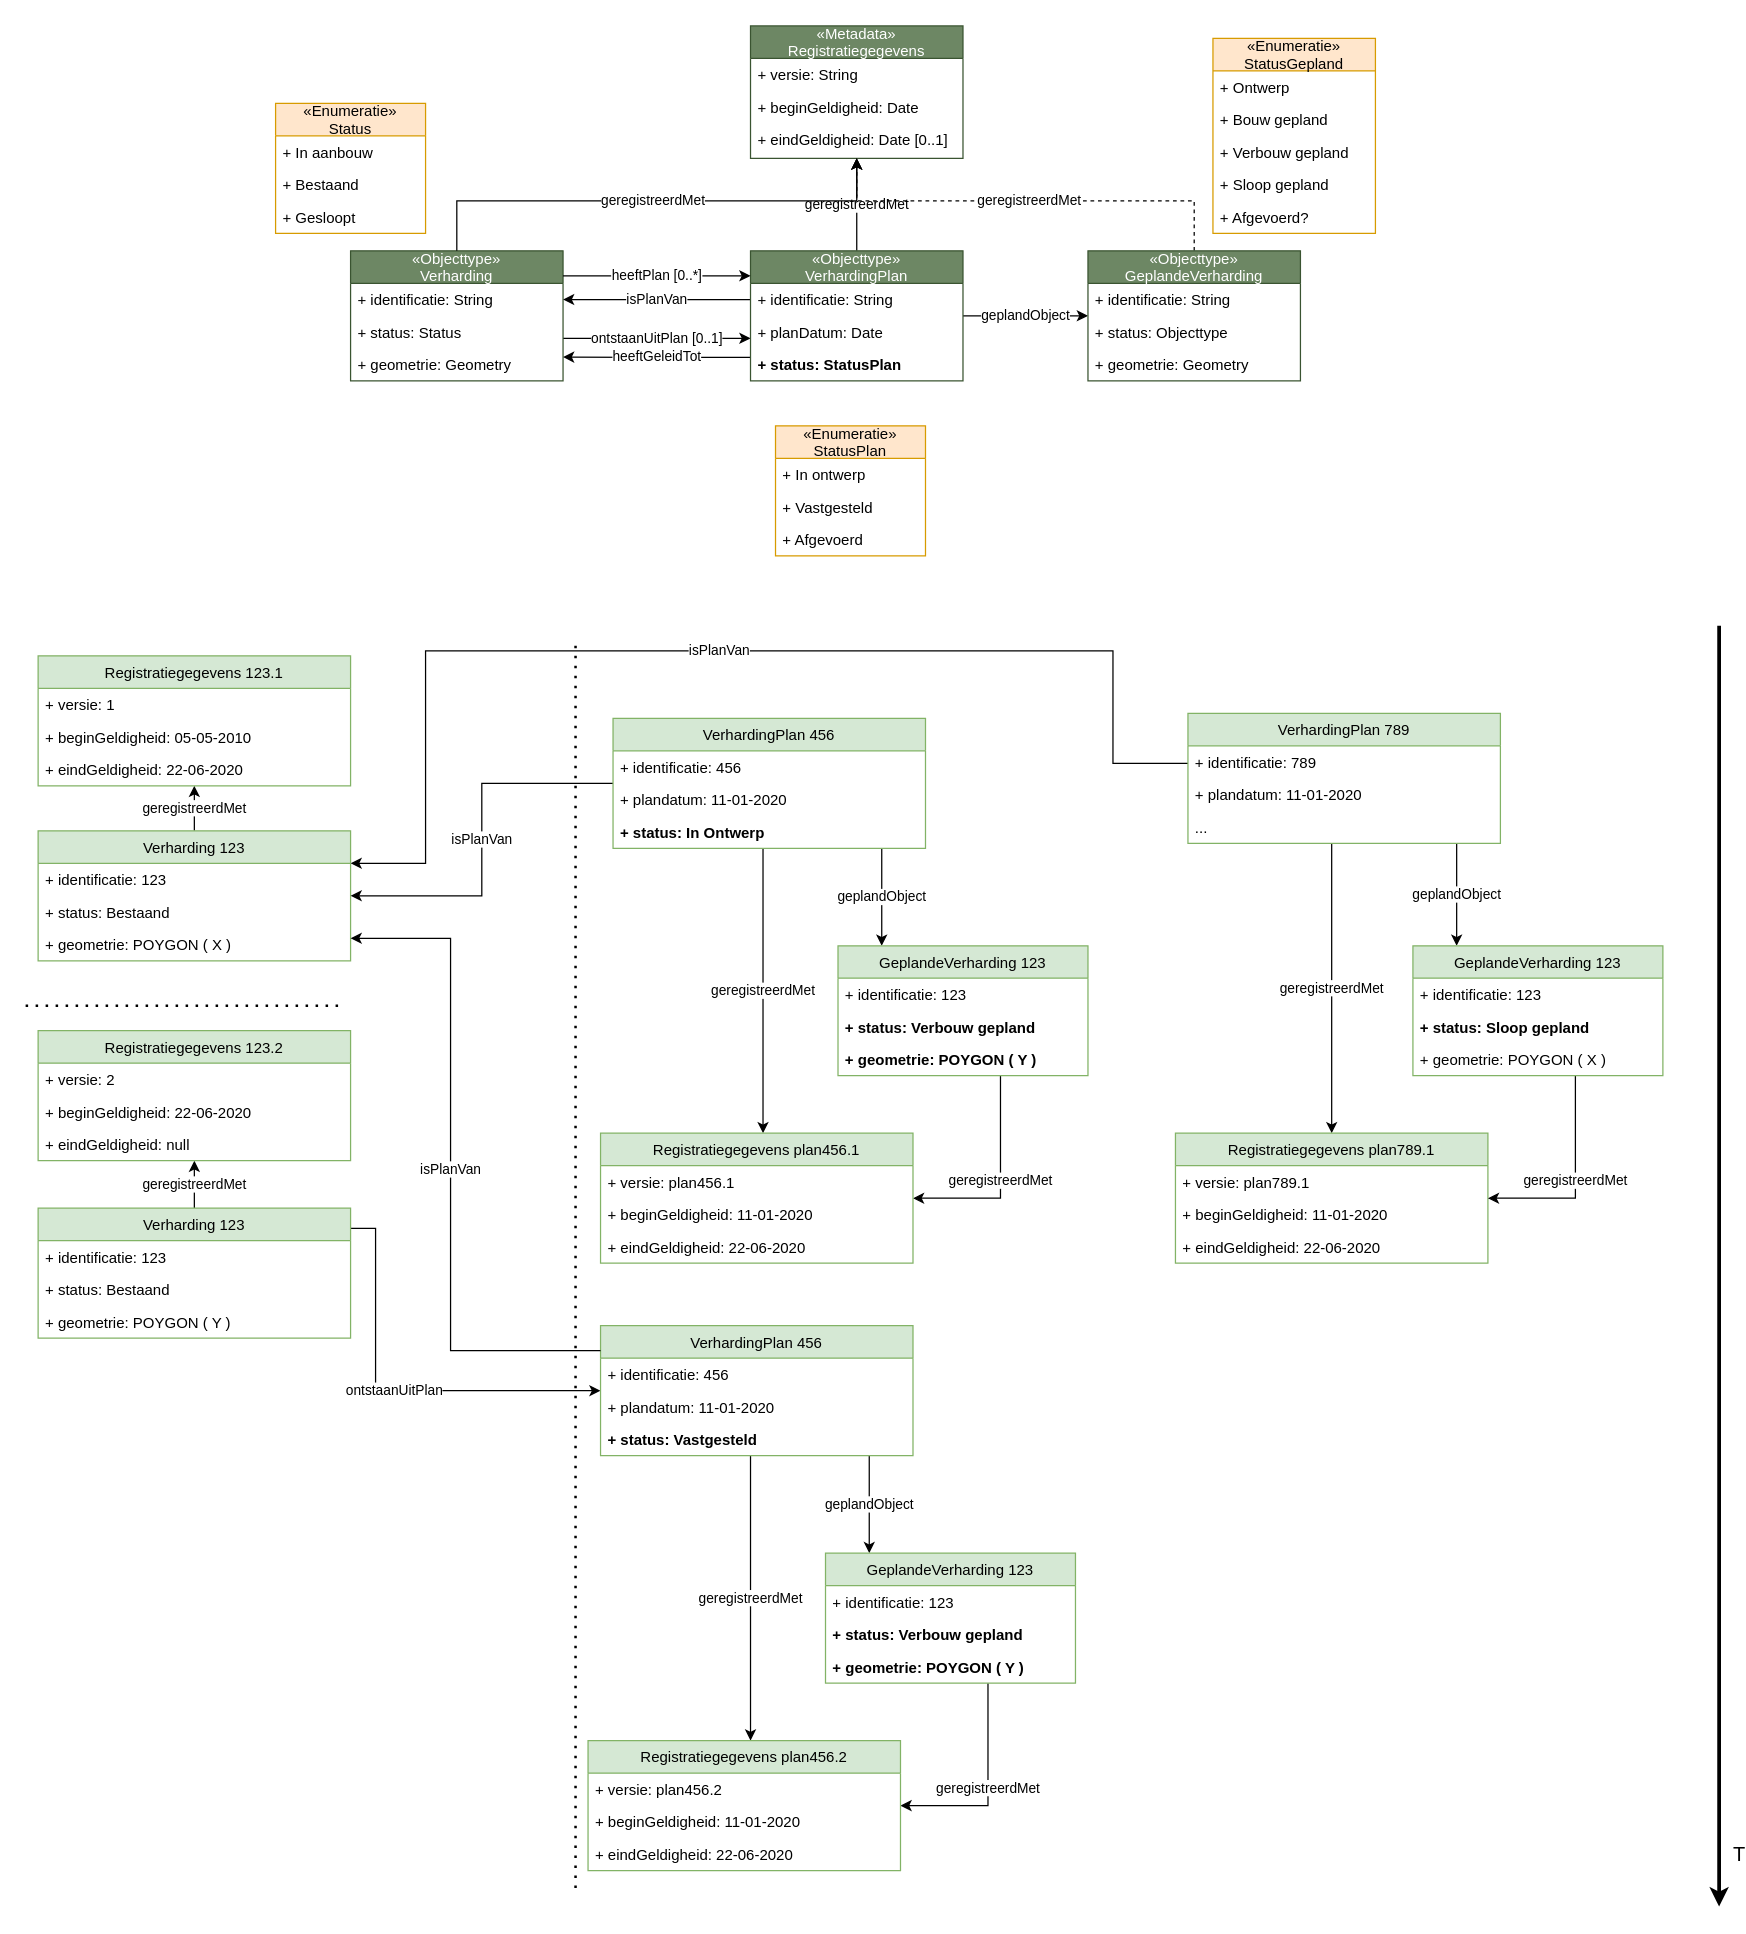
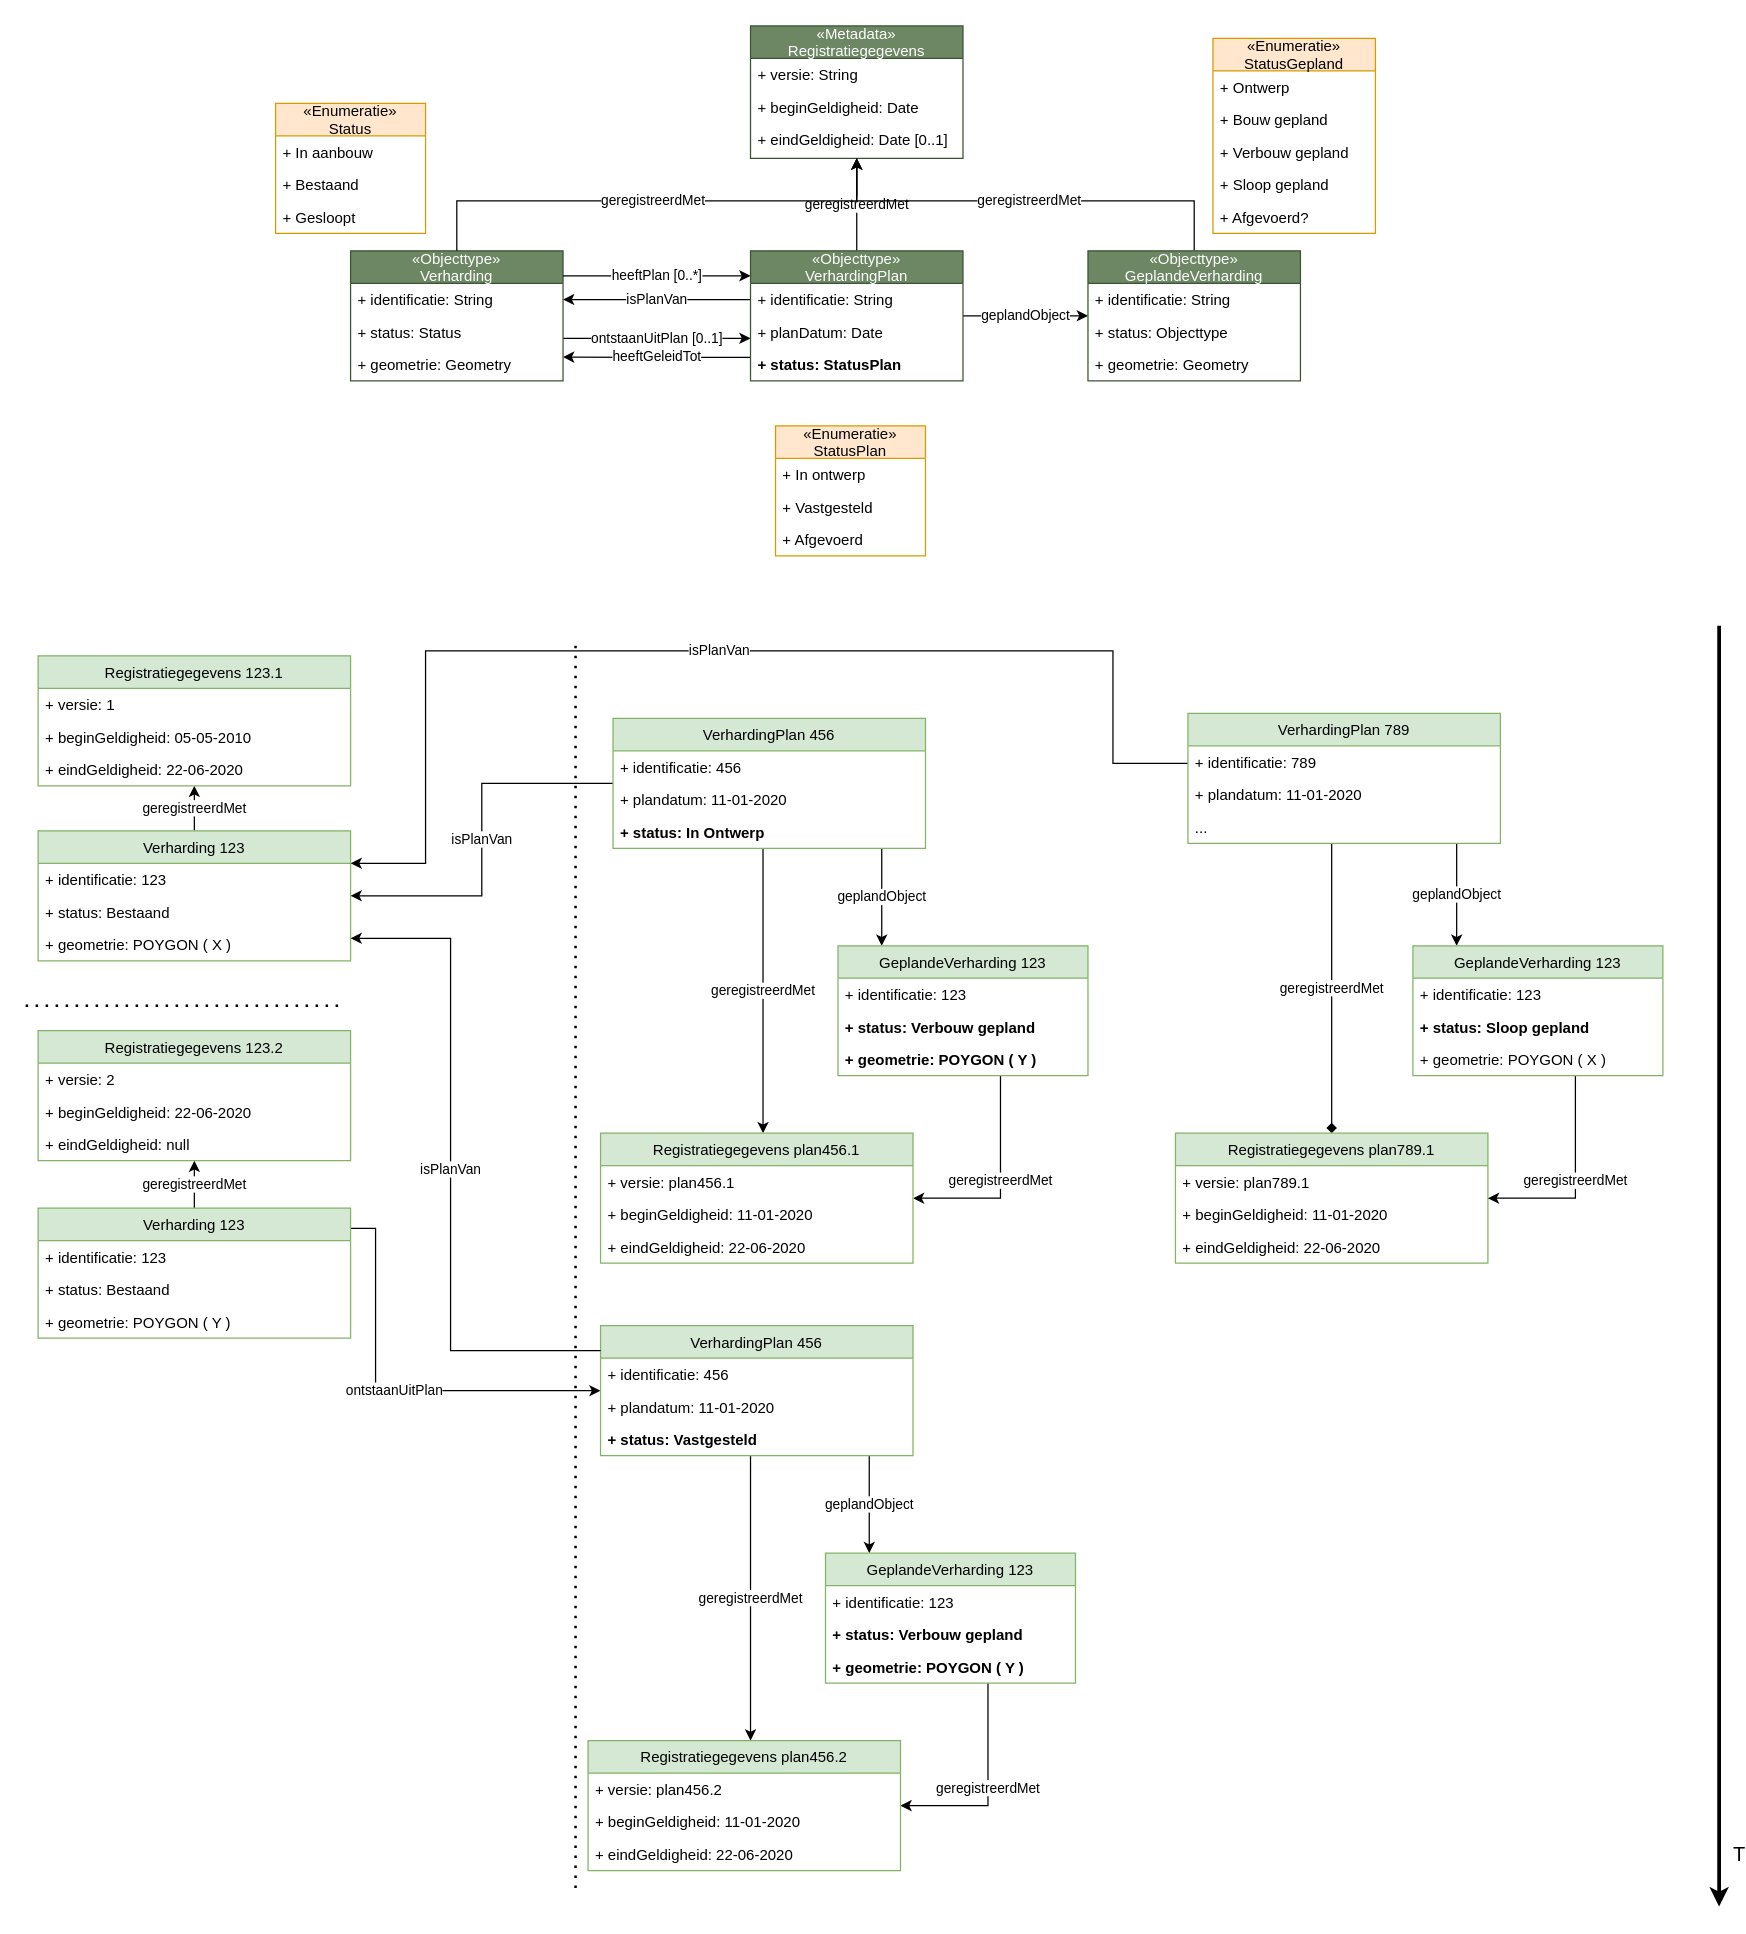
edge "«Objecttype» GeplandeVerharding" -> "«Metadata» Registratiegegevens": style dashed -> solid
edge "VerhardingPlan 789" -> "Registratiegegevens plan789.1": arrowhead classic -> diamond
